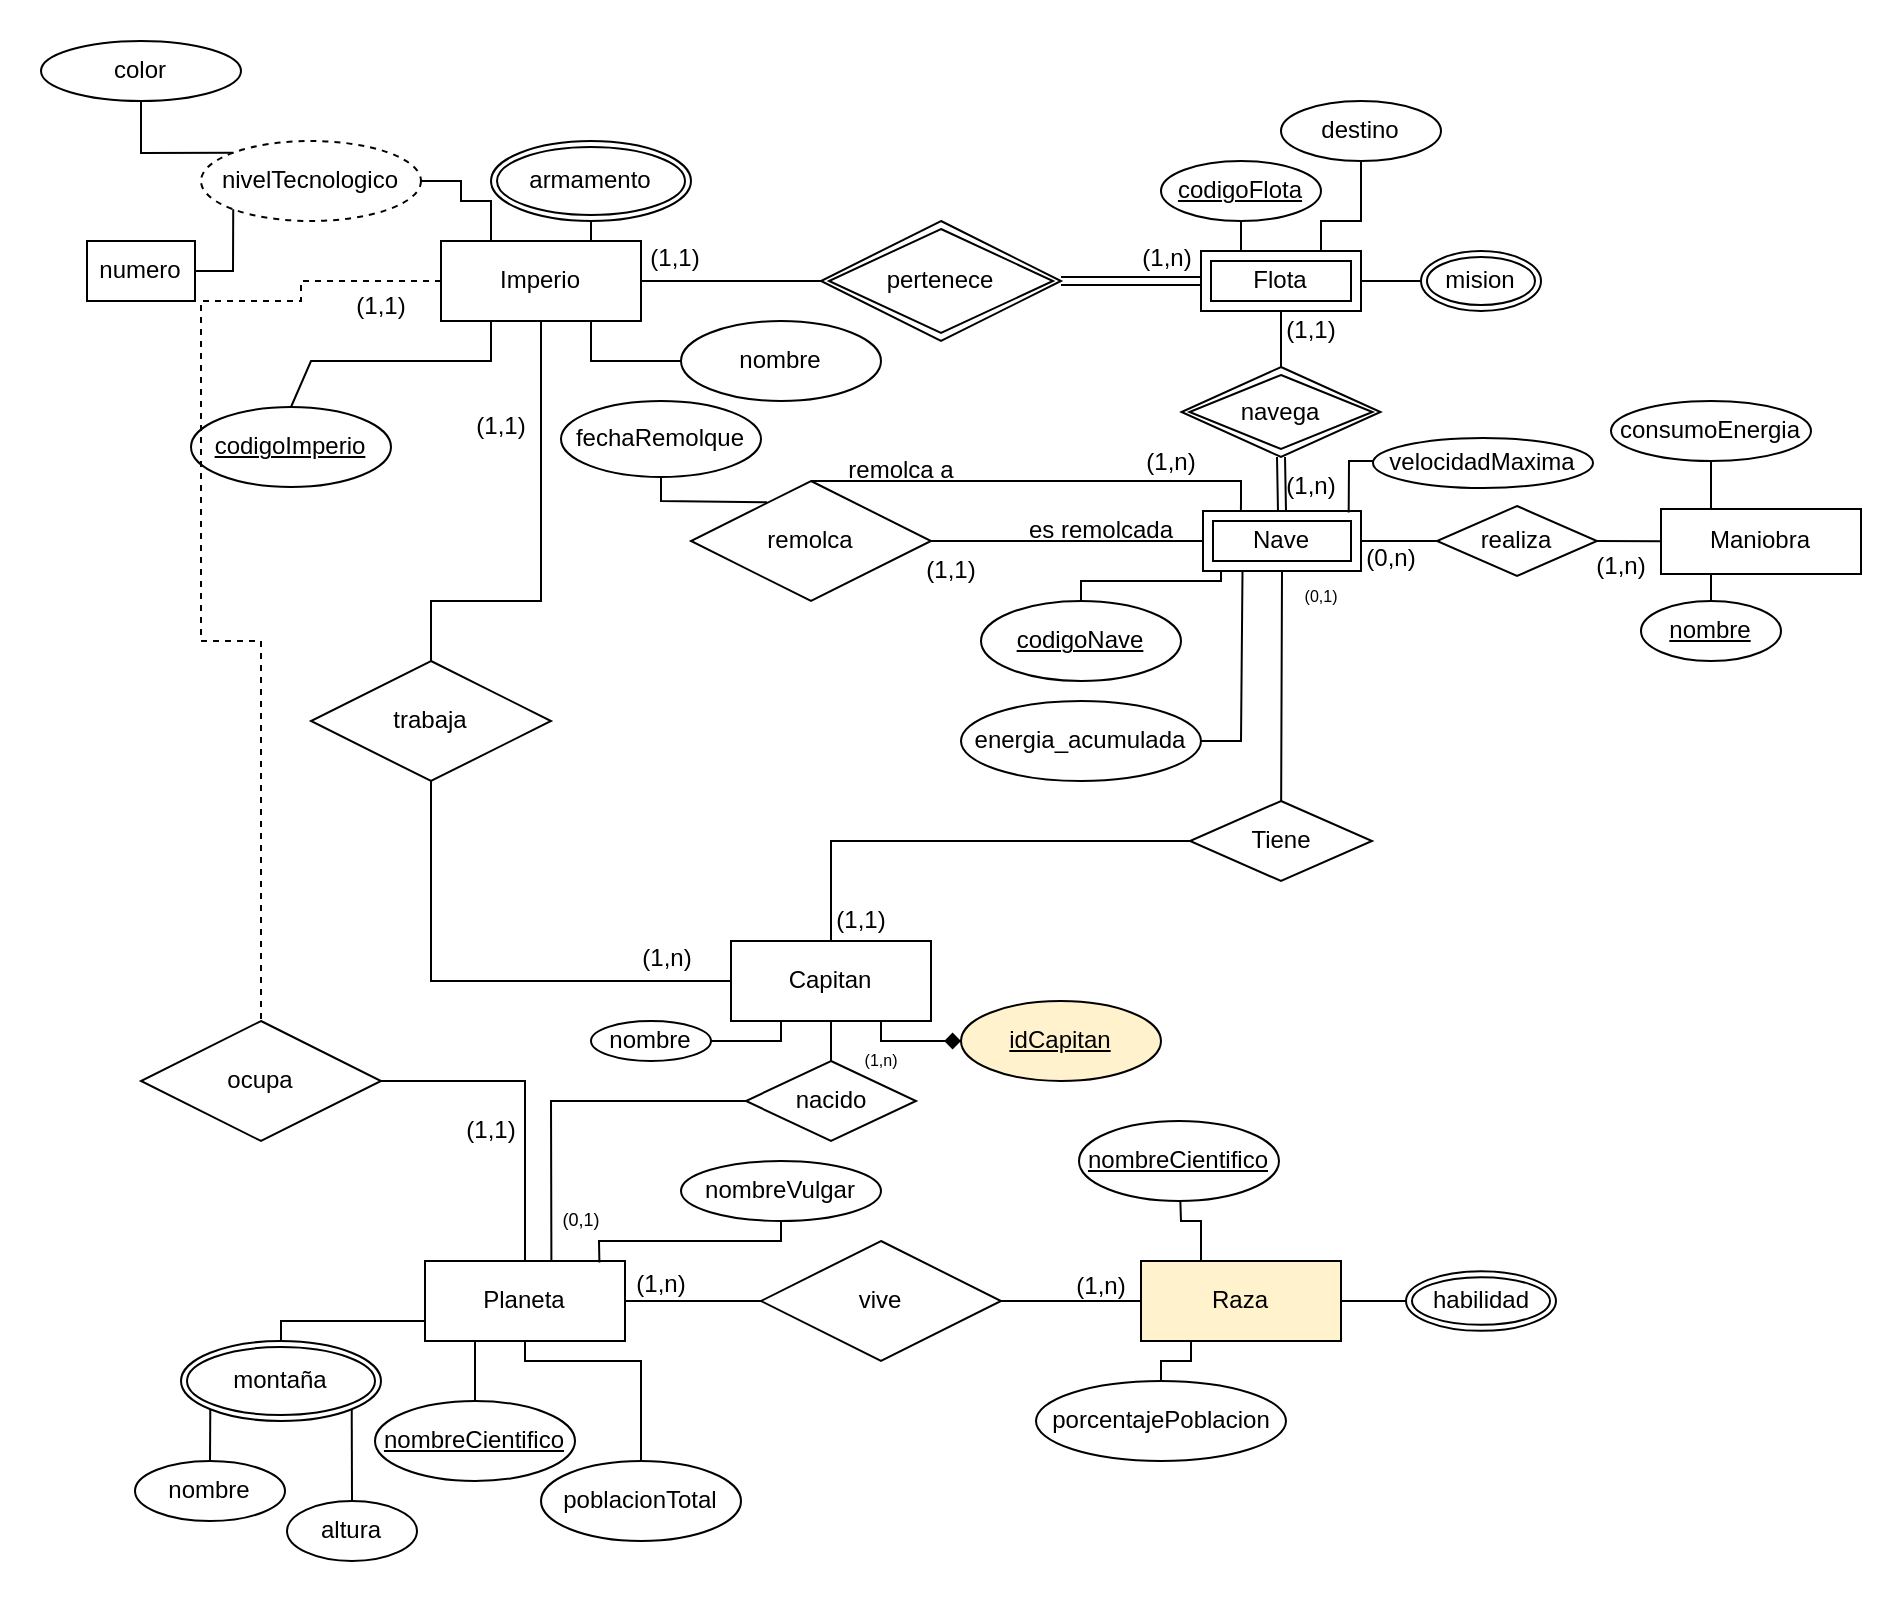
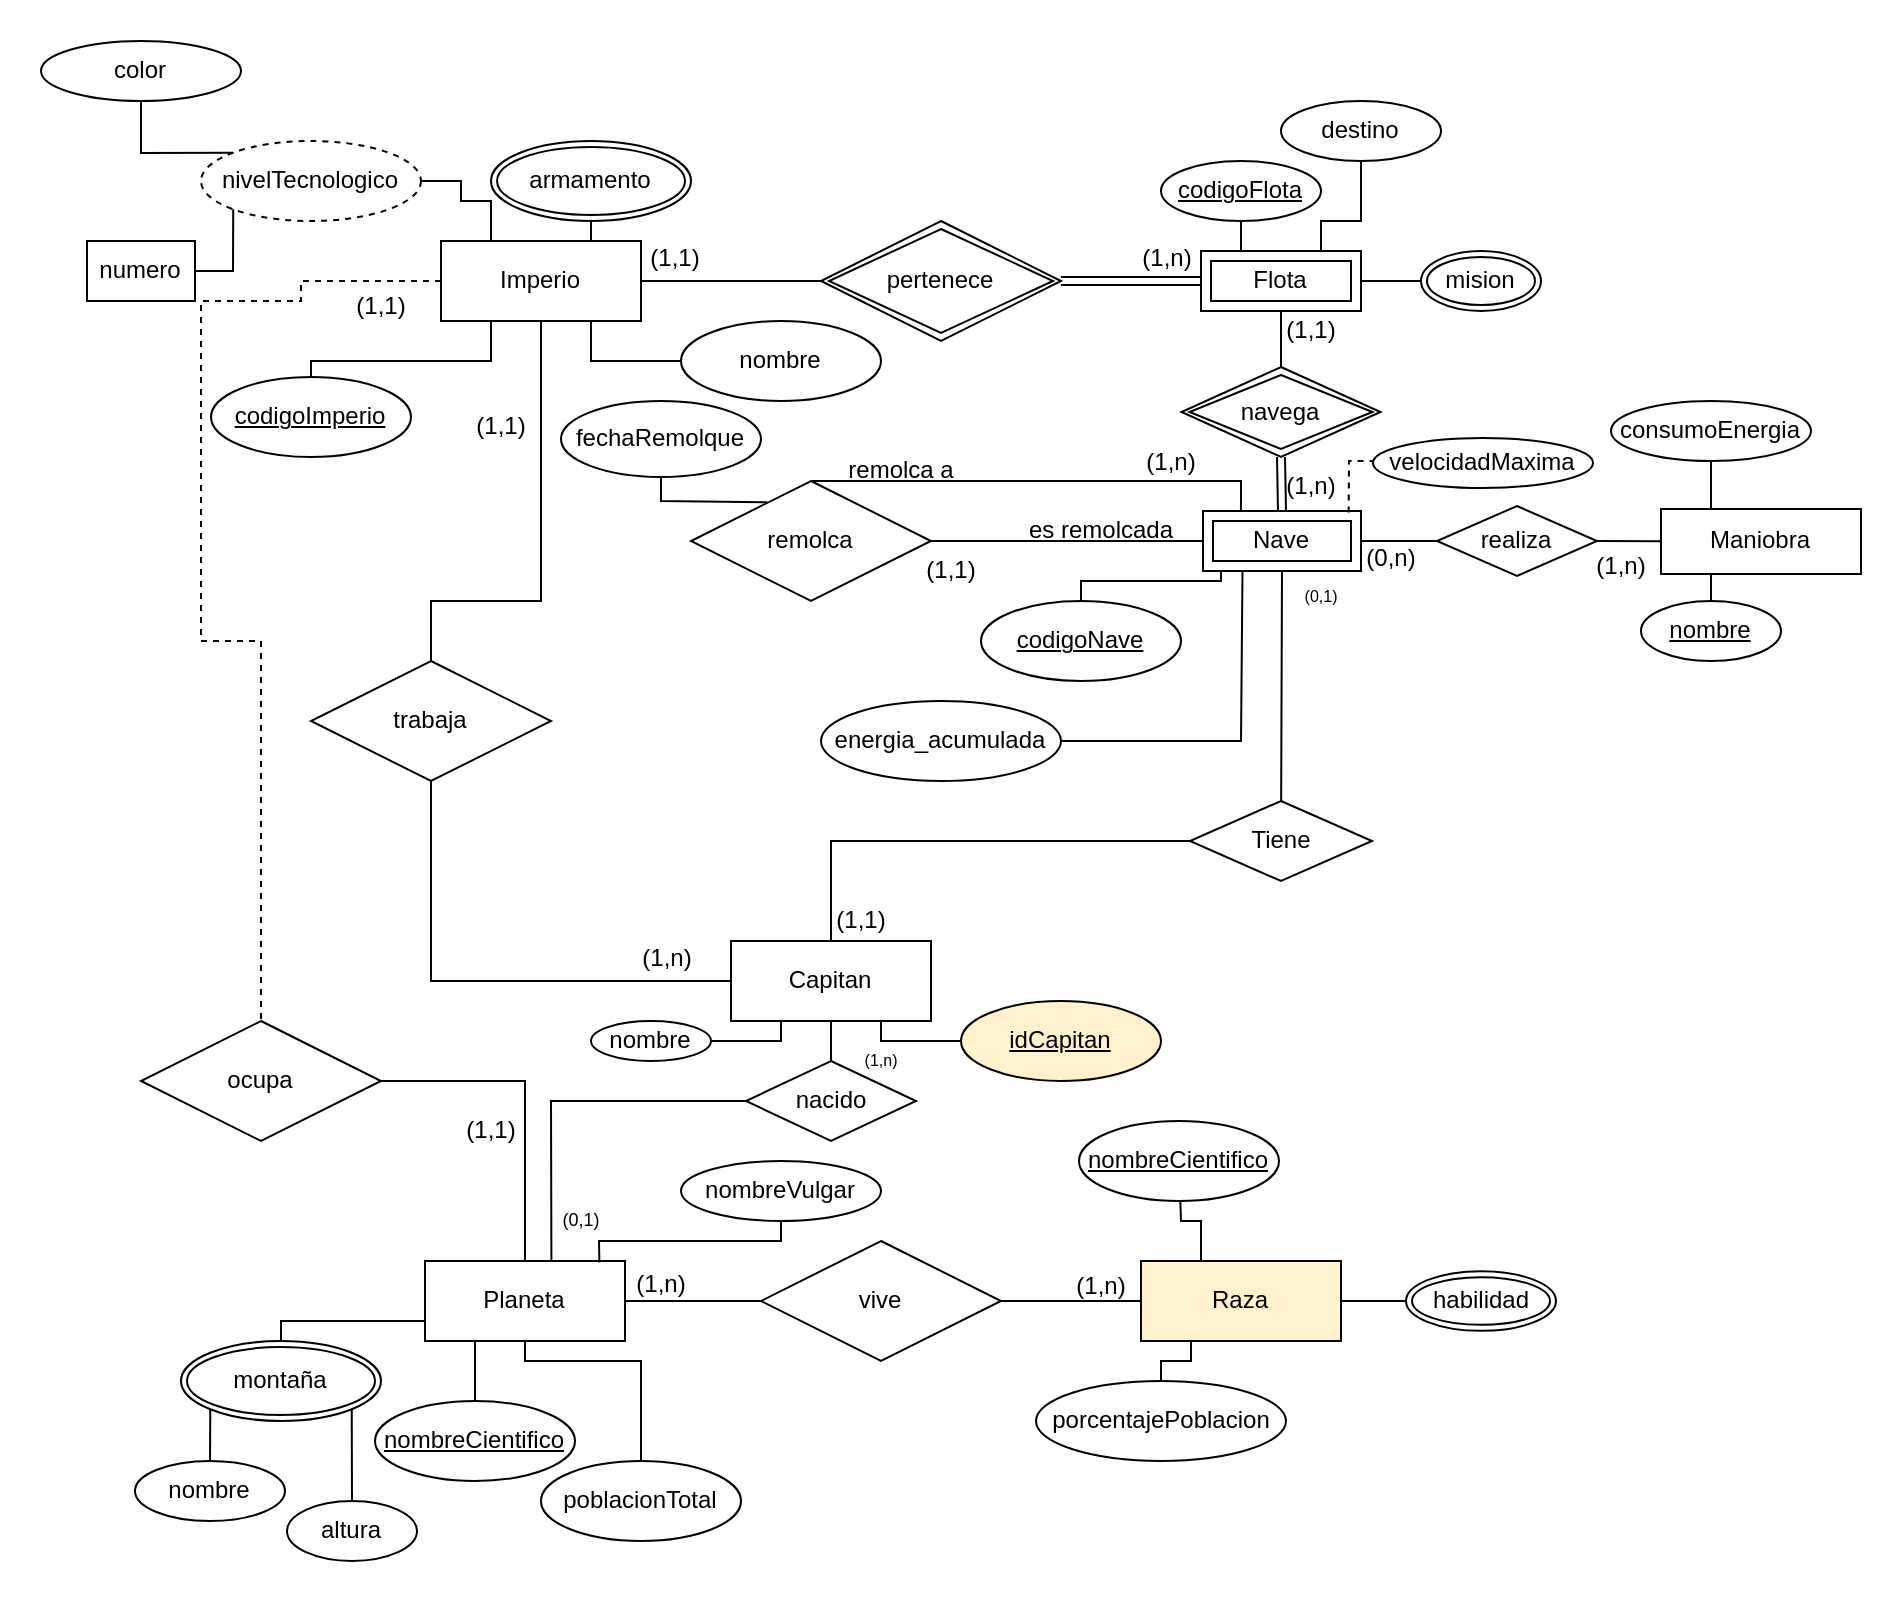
node "codigoImperio": moved (291, 447) -> (311, 417)
edge "velocidadMaxima" -- "Nave": style solid -> dashed
node "energia_acumulada": moved (1081, 741) -> (941, 741)
edge "Capitan" -> "idCapitan": arrowhead diamond -> none
